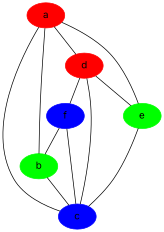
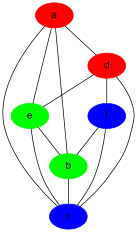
edge "e" -- "b": added
